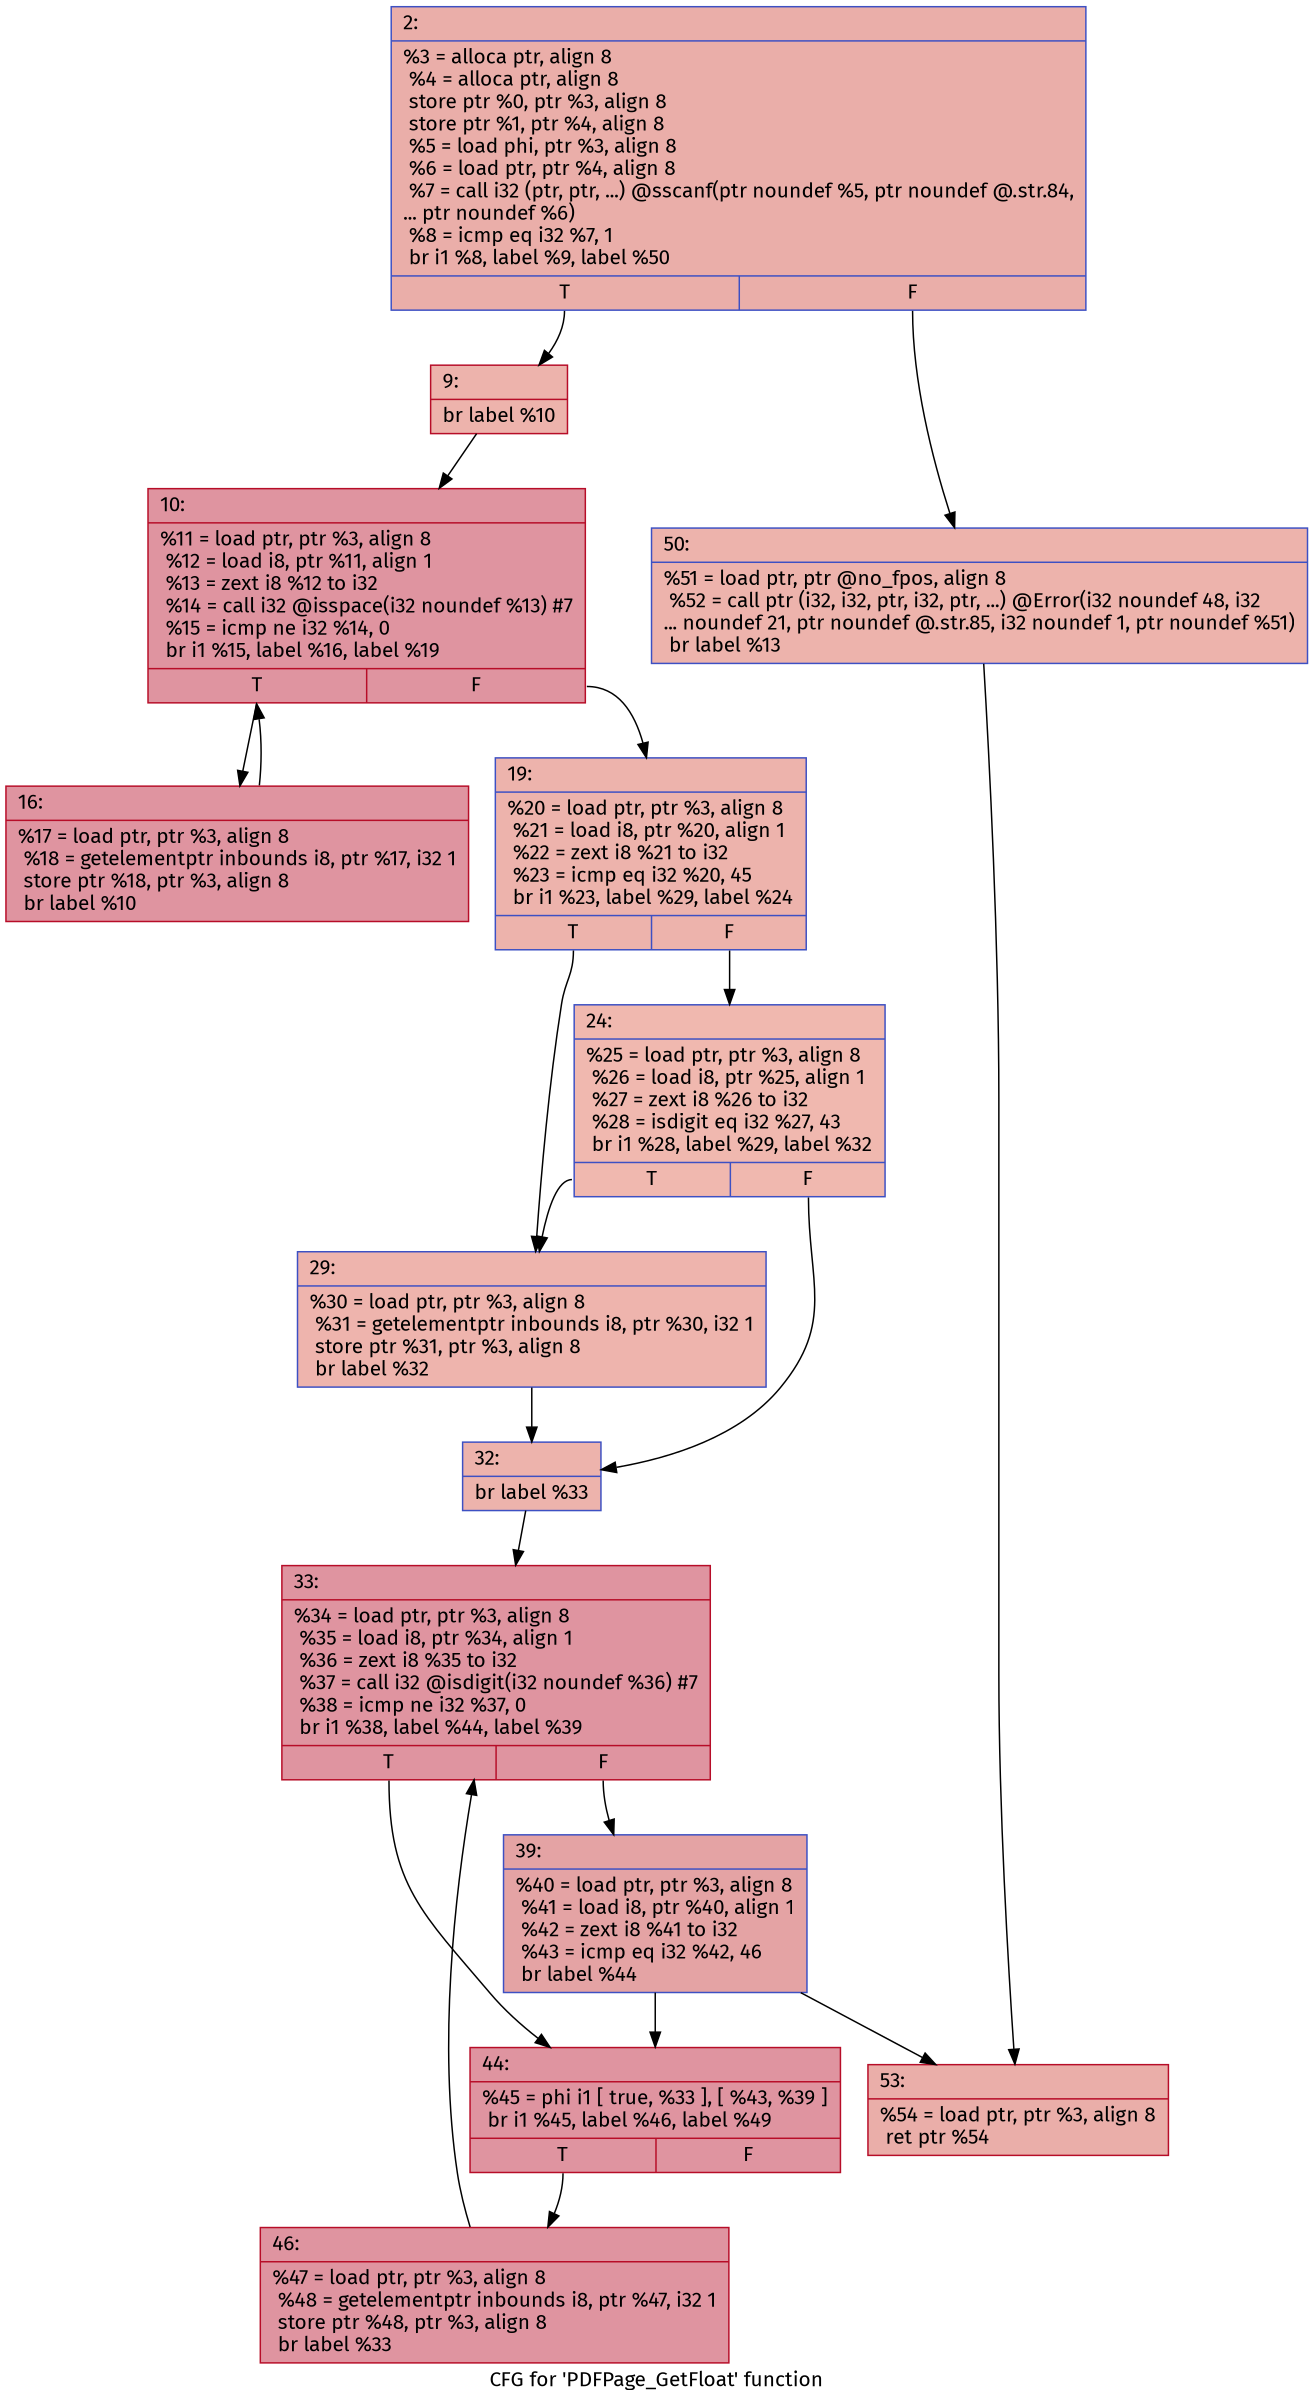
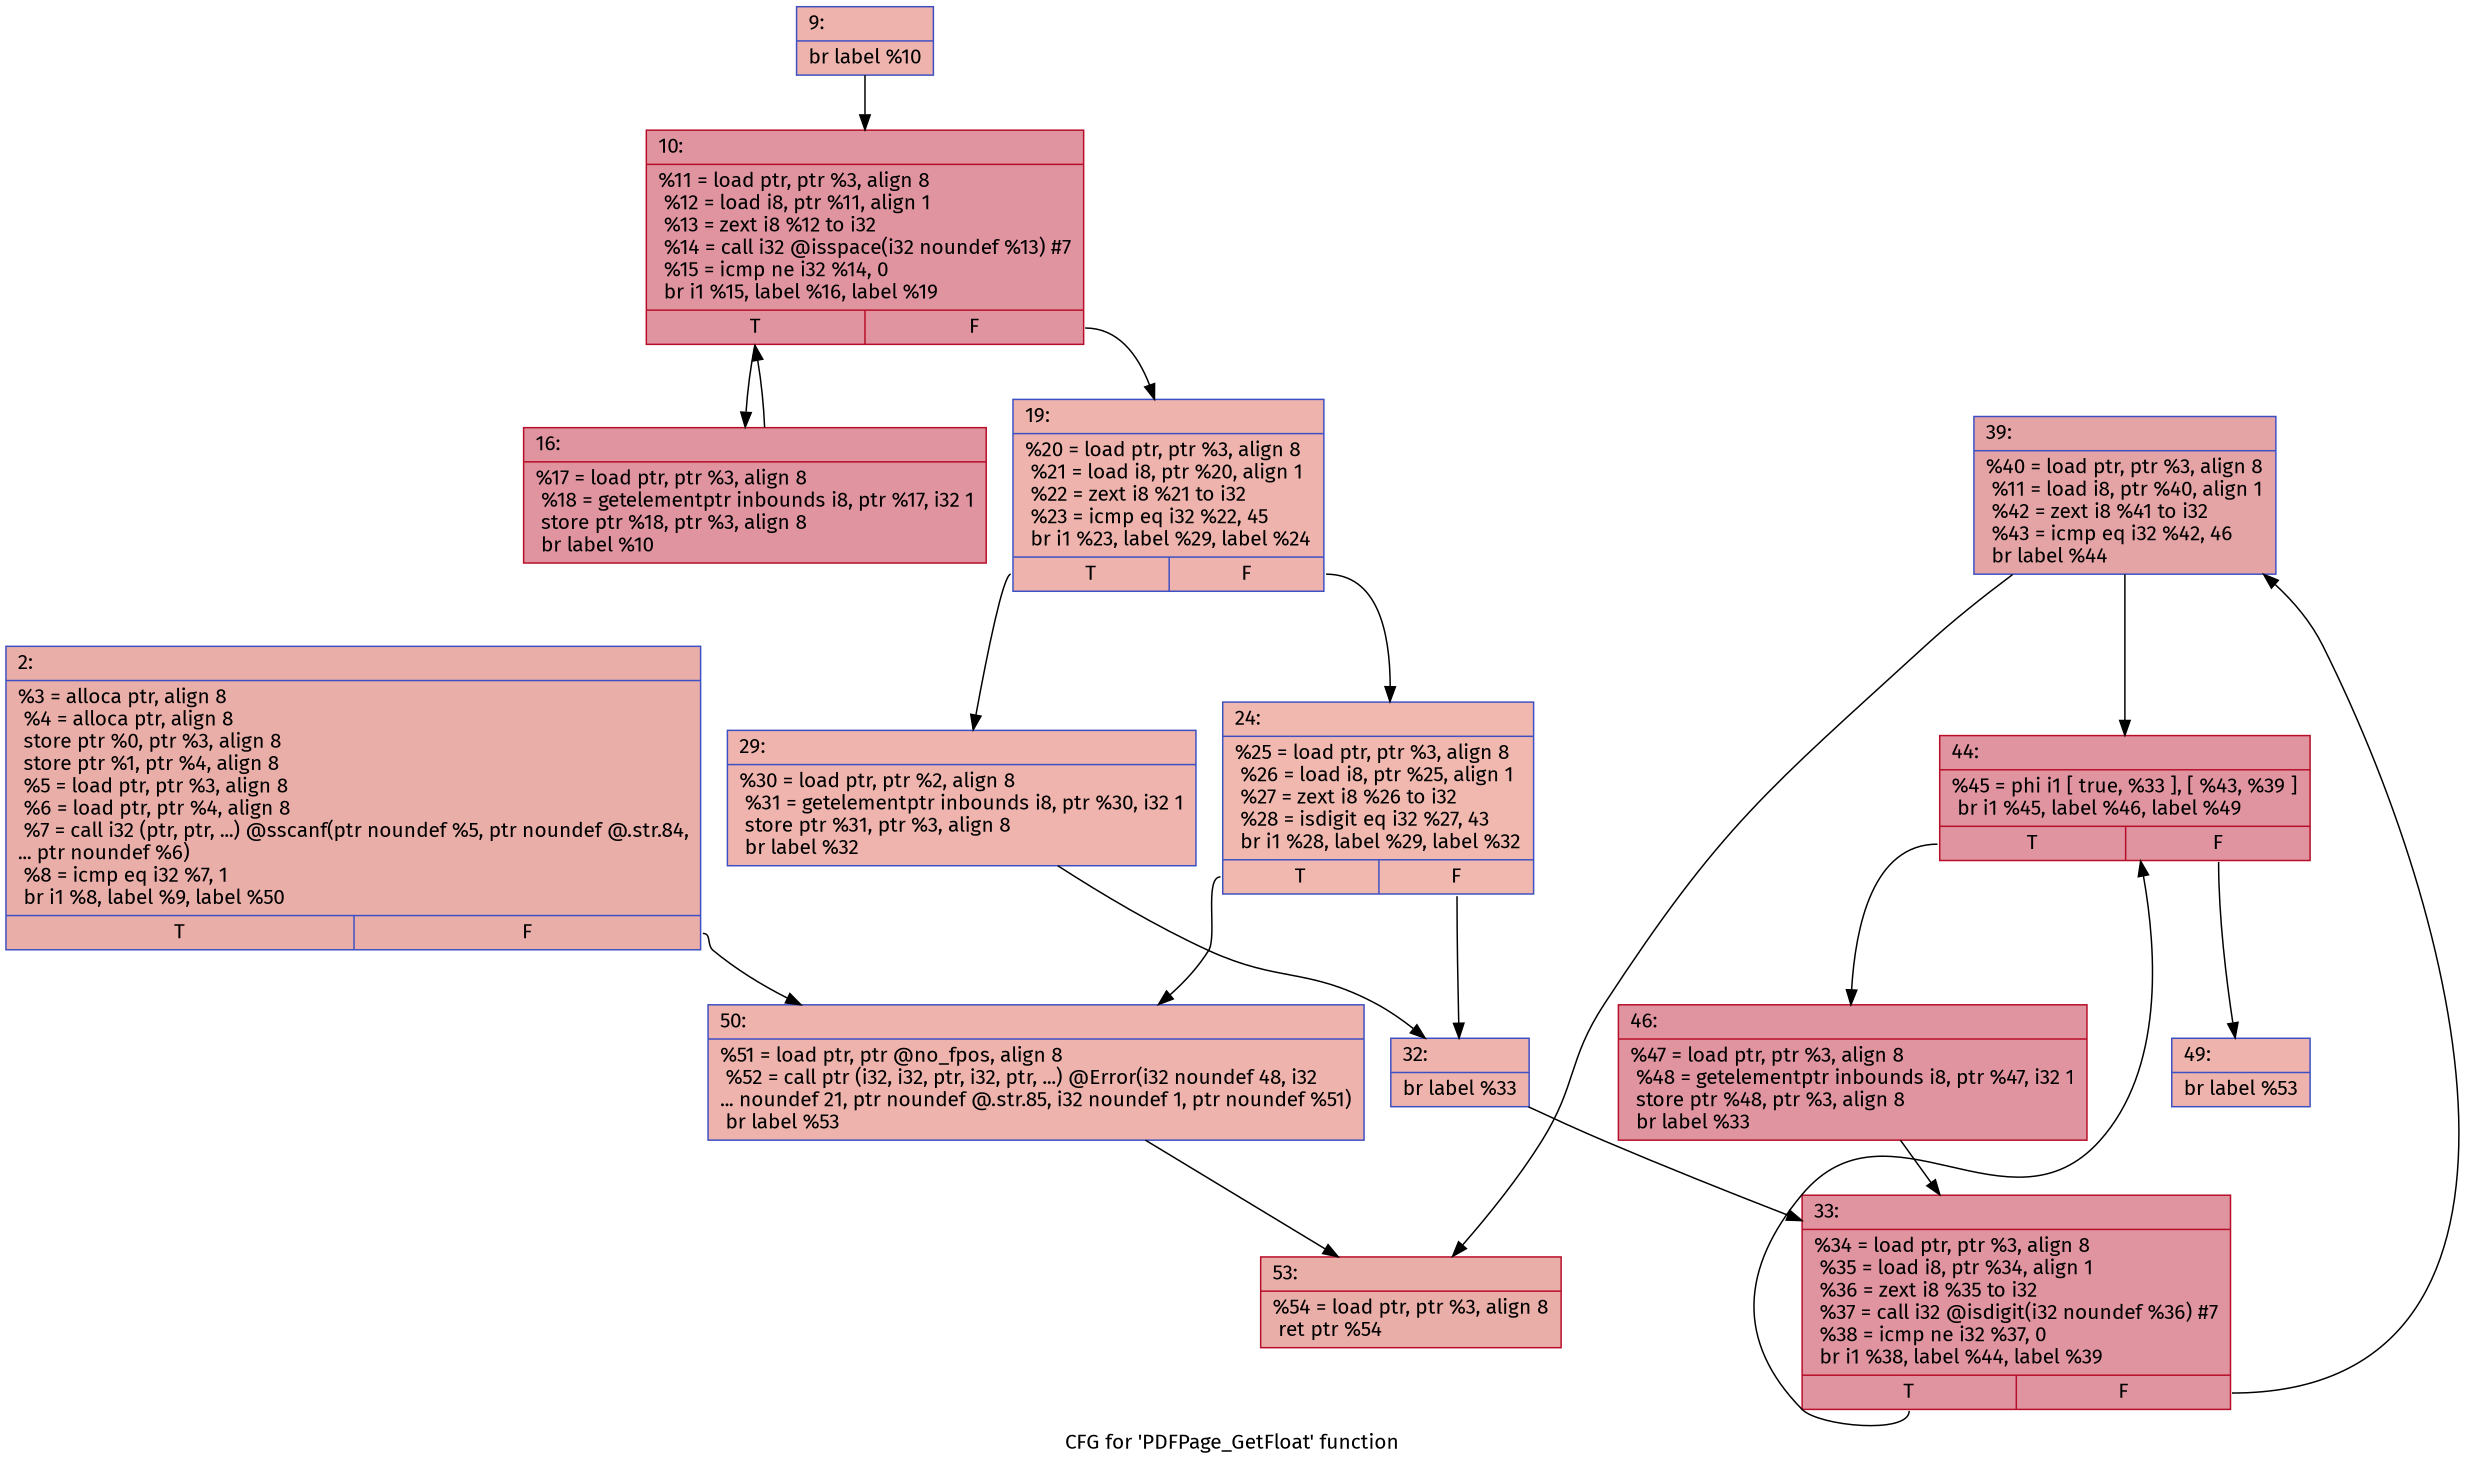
node "2:": text "%5 = load phi, ptr %3, align 8" -> "%5 = load ptr, ptr %3, align 8"
edge "2:" -> "9:": removed
node "9:": color #b70d28ff -> #3d50c3ff
node "50:": text "br label %13" -> "br label %53"
node "19:": text "%23 = icmp eq i32 %20, 45" -> "%23 = icmp eq i32 %22, 45"
node "49:": added
edge "24:" -> "29:": now "24:" -> "50:"
node "29:": text "%30 = load ptr, ptr %3, align 8" -> "%30 = load ptr, ptr %2, align 8"
node "39:": text "%41 = load i8, ptr %40, align 1" -> "%11 = load i8, ptr %40, align 1"
